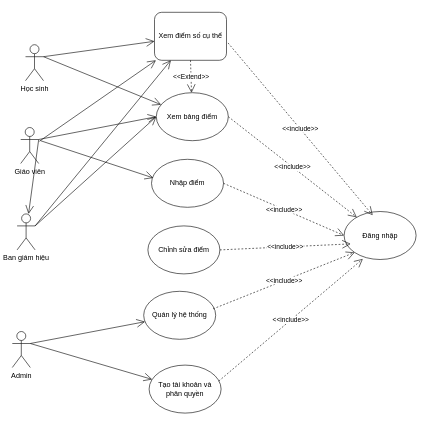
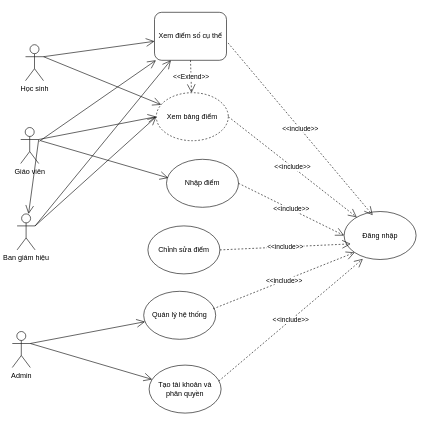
node "Xem bảng điểm": style solid -> dashed
node "Nhập điểm": moved (188, 183) -> (203, 183)
